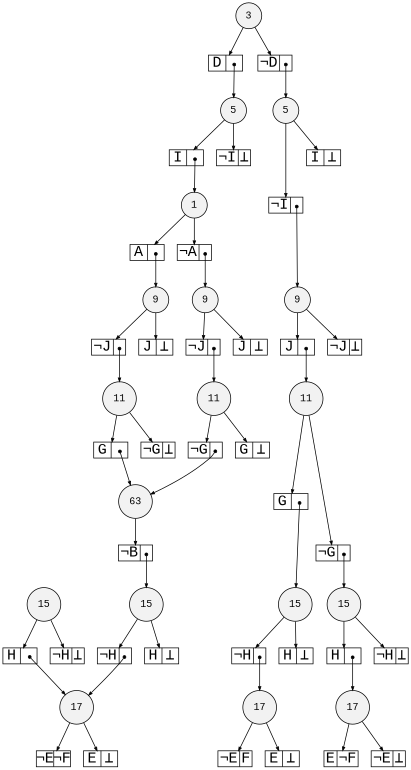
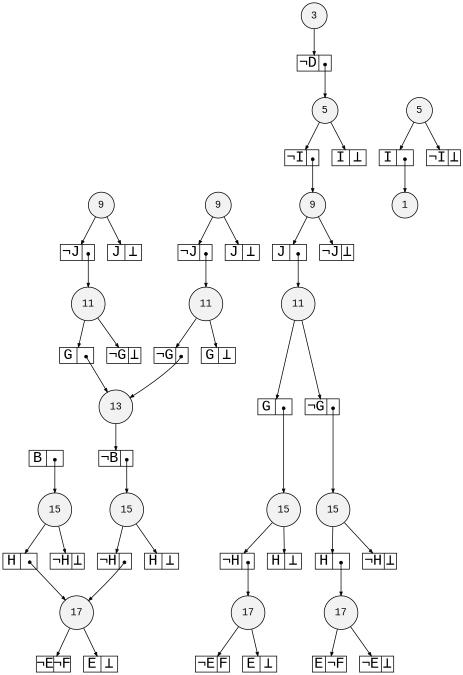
node "D": removed
node "A": removed
node "¬A": removed
node "B": added
node "63": label "63" -> "13"
